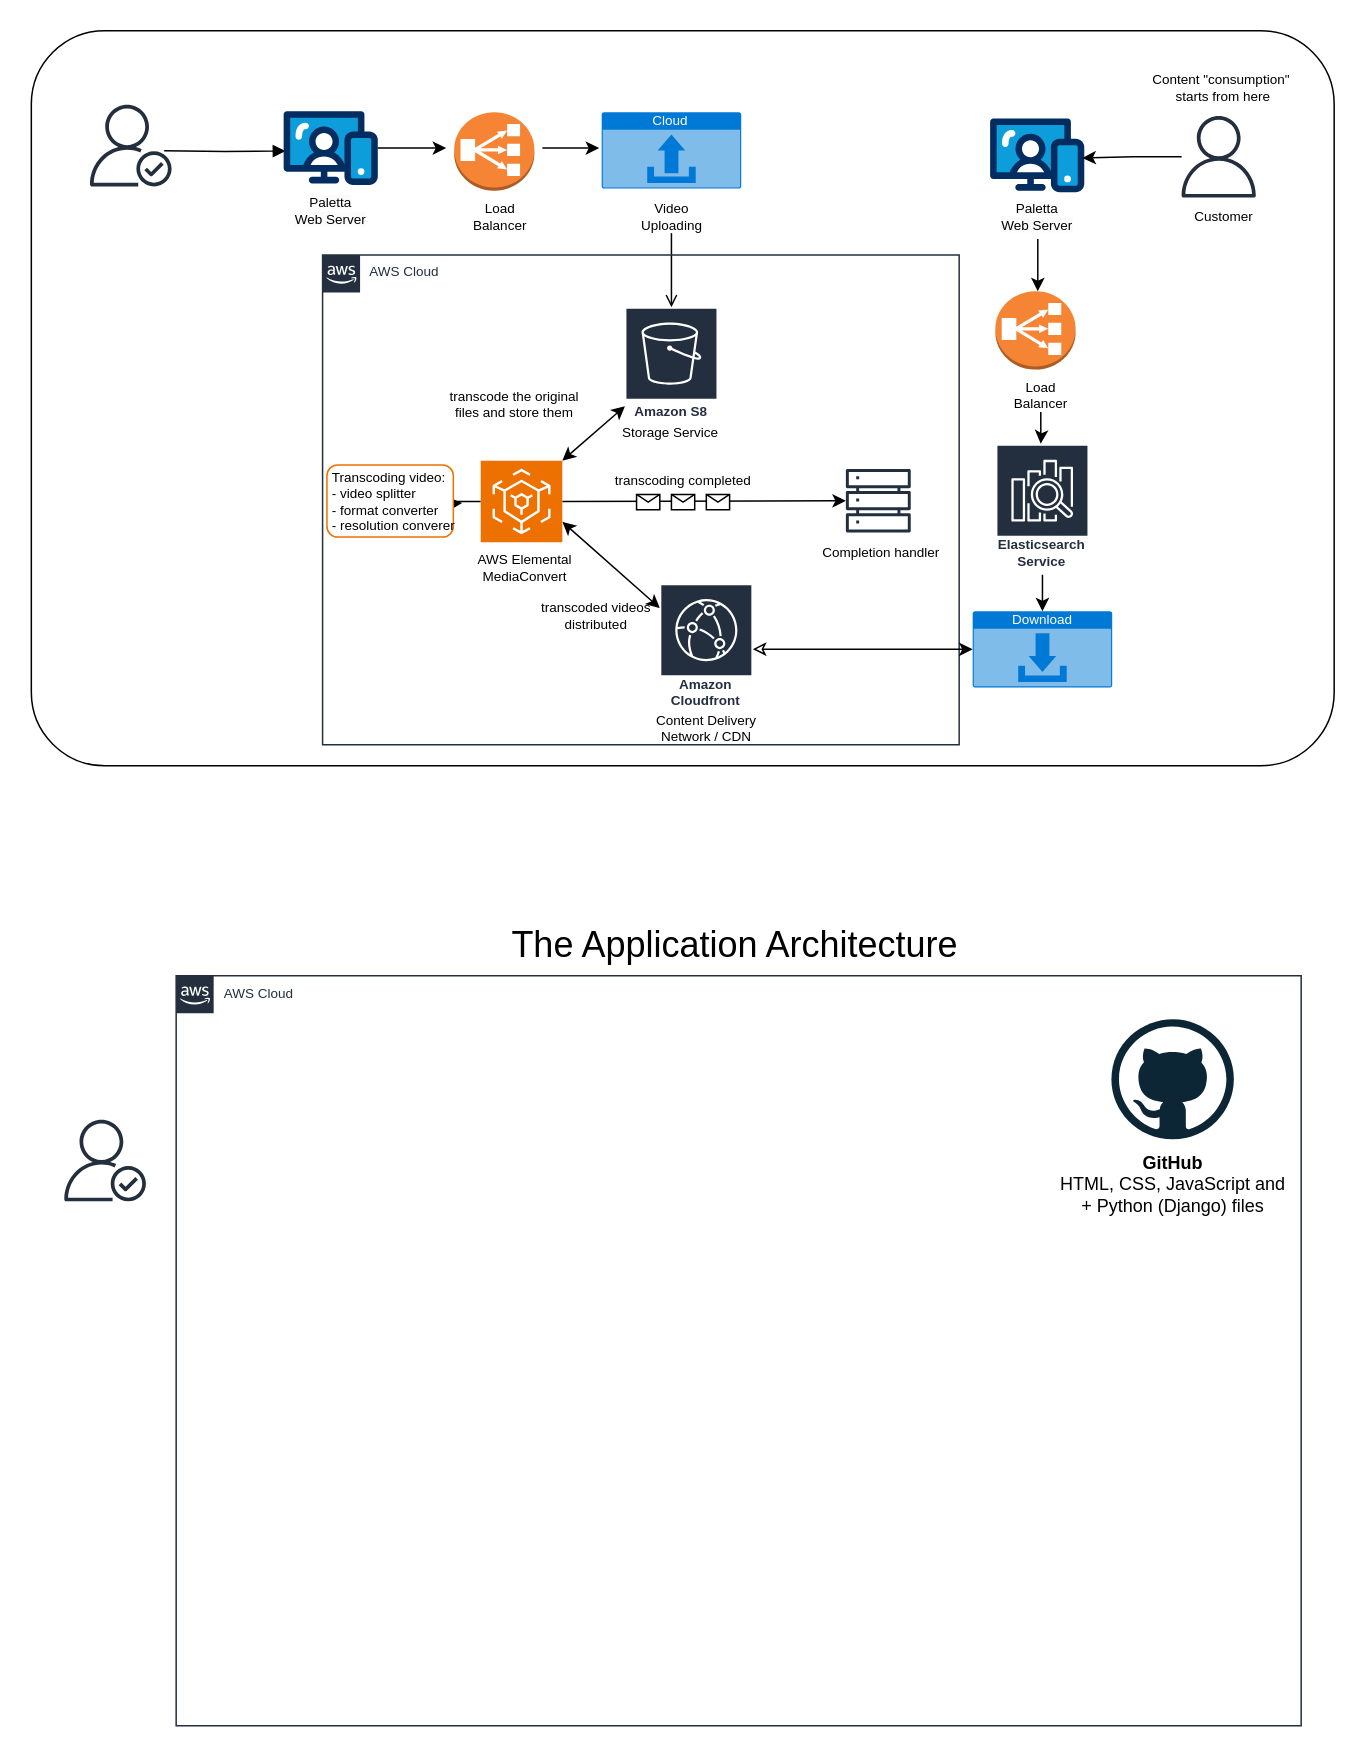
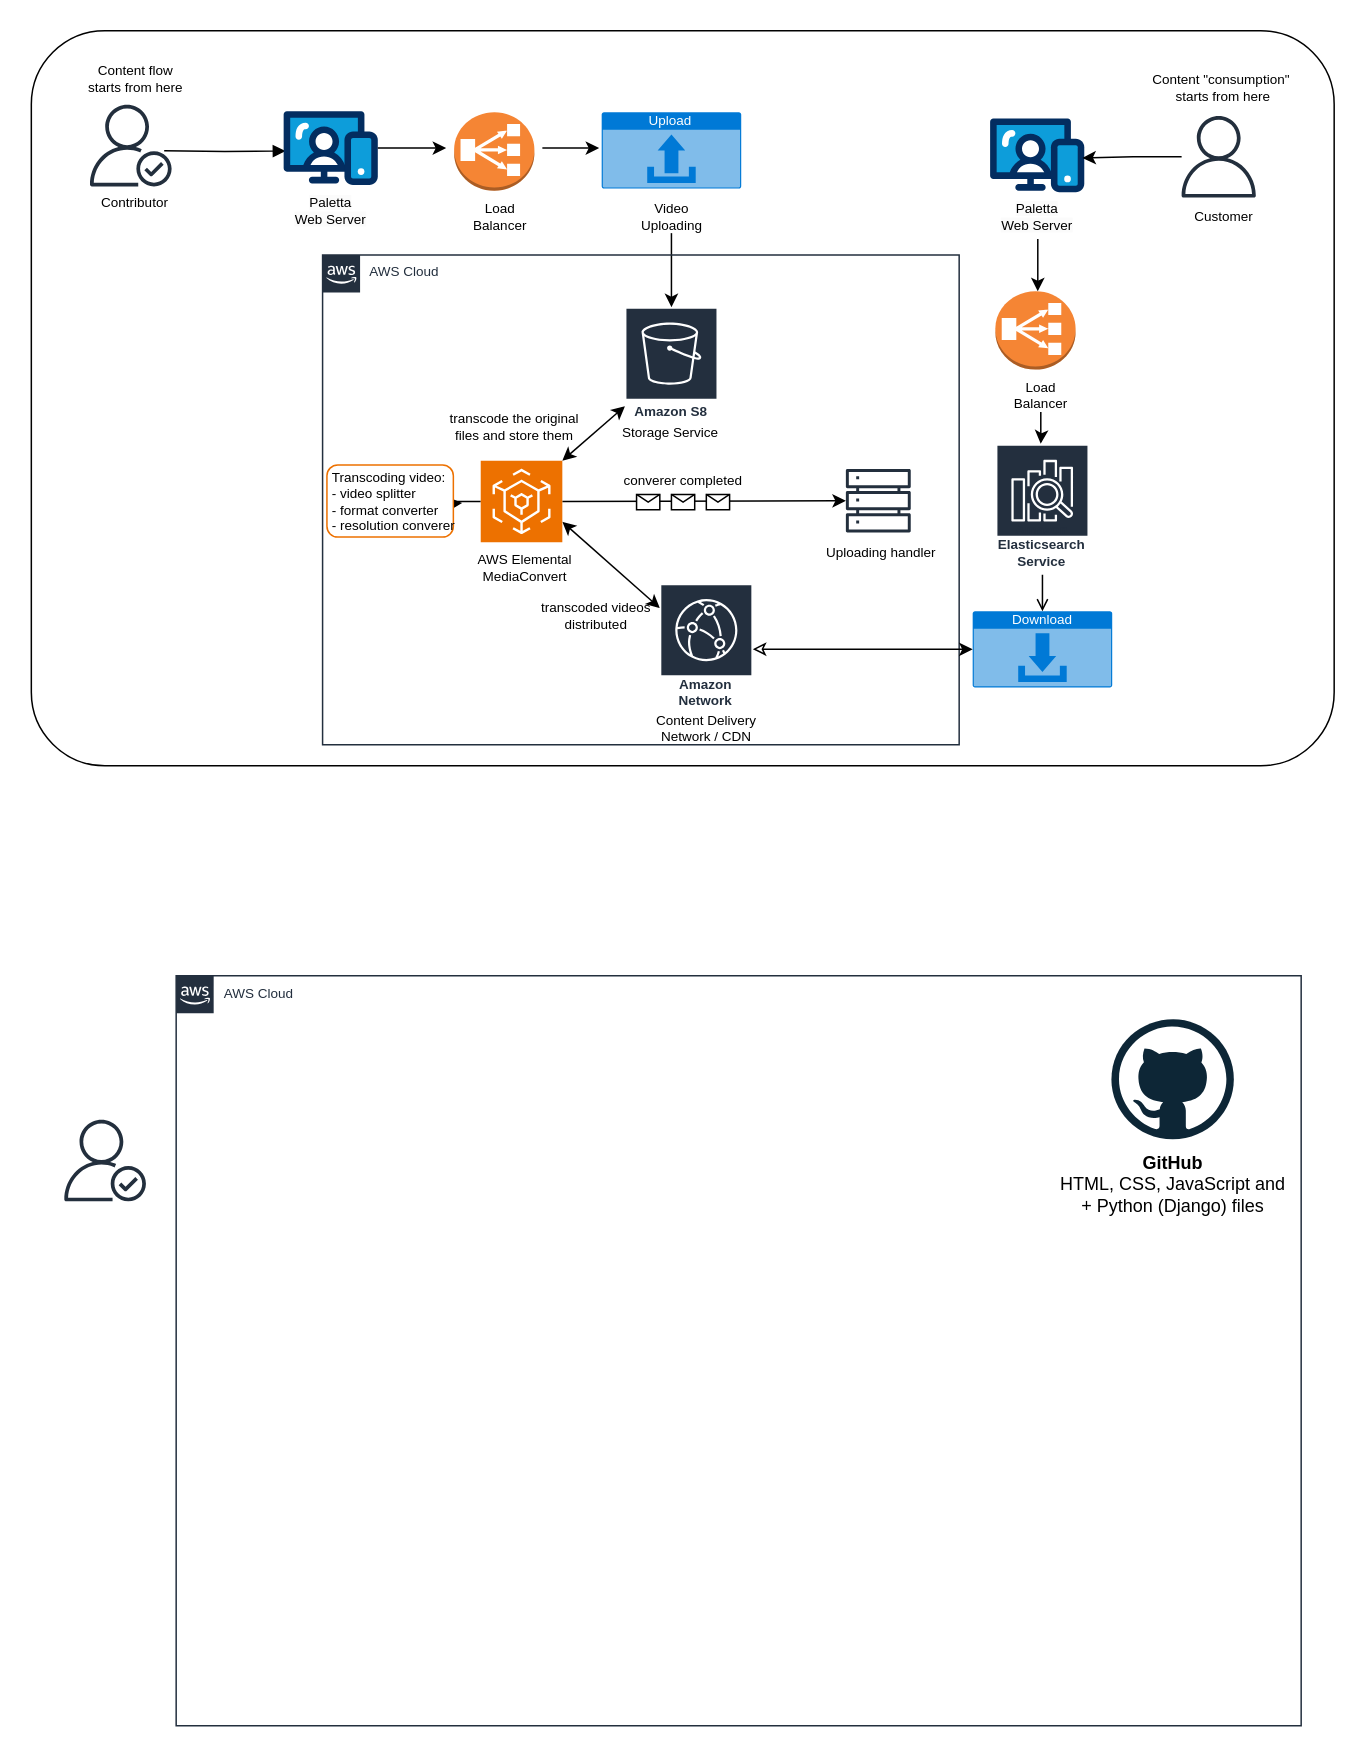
node "Content flow starts from here": added
node "Cloud": label "Cloud" -> "Upload"
node "Contributor": added
edge "Video Uploading" -> "Amazon S8": arrowhead open -> classic
node "transcode the original files and store them": moved (514, 404) -> (514, 427)
node "transcoding completed": label "transcoding completed" -> "converer completed"
node "Completion handler": label "Completion handler" -> "Uploading handler"
edge "Amazon Elasticsearch Service" -> "Download": arrowhead classic -> open
node "Amazon Cloudfront": label "Amazon Cloudfront" -> "Amazon Network"
node "The Application Architecture": removed
